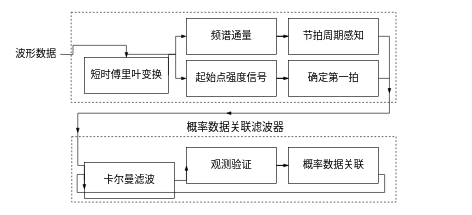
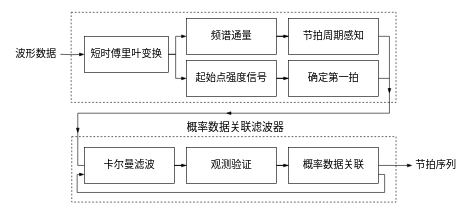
node "短时傅里叶变换": moved (126, 75) -> (126, 54)
edge "概率数据关联" -> "节拍序列": added
node "节拍序列": added
node "卡尔曼滤波": moved (129, 180) -> (129, 165)
